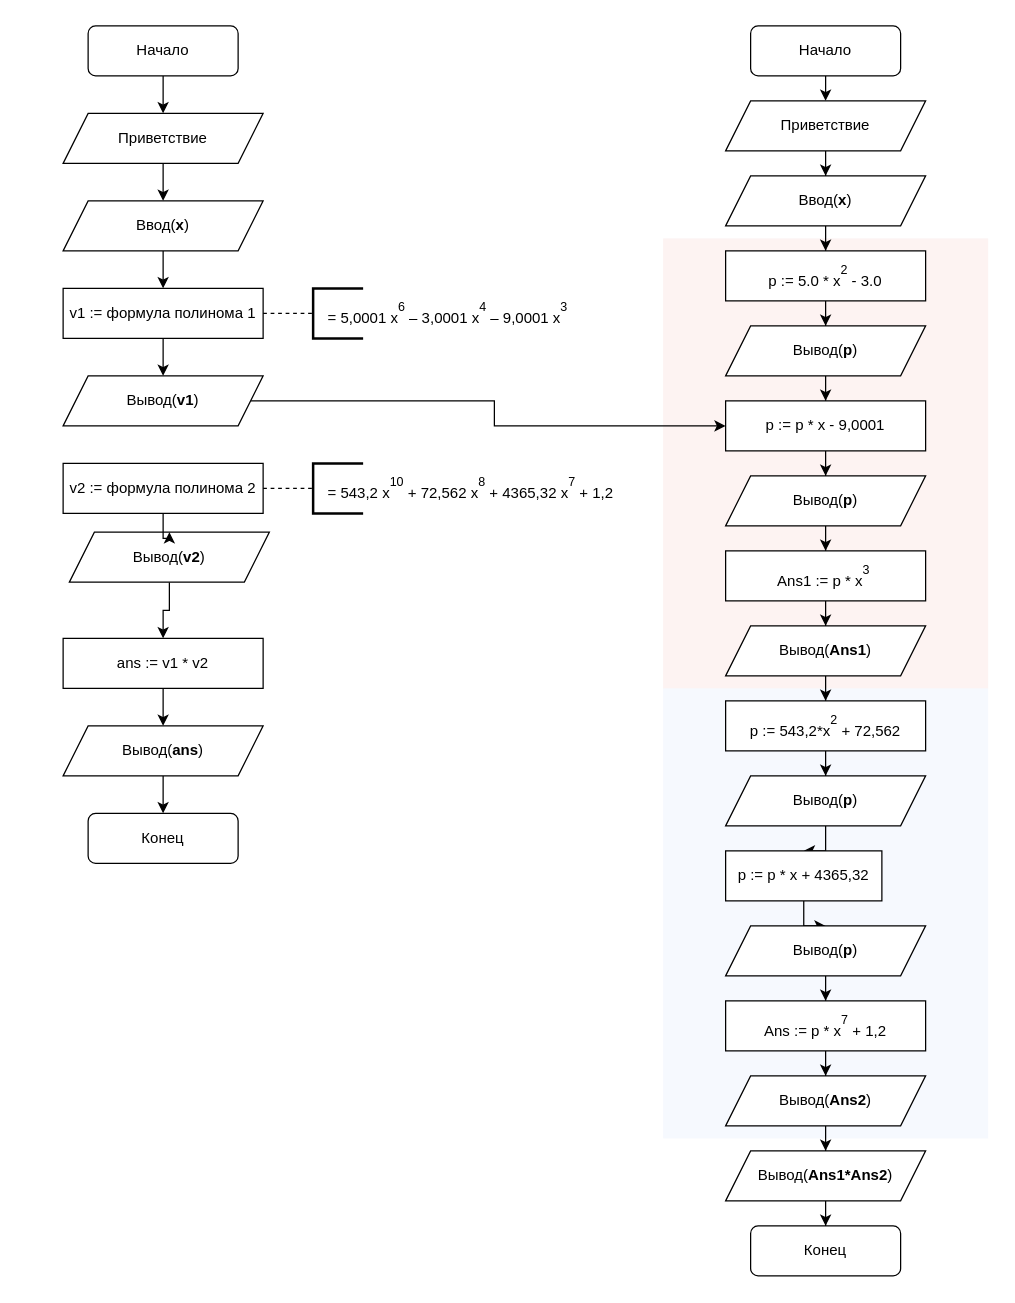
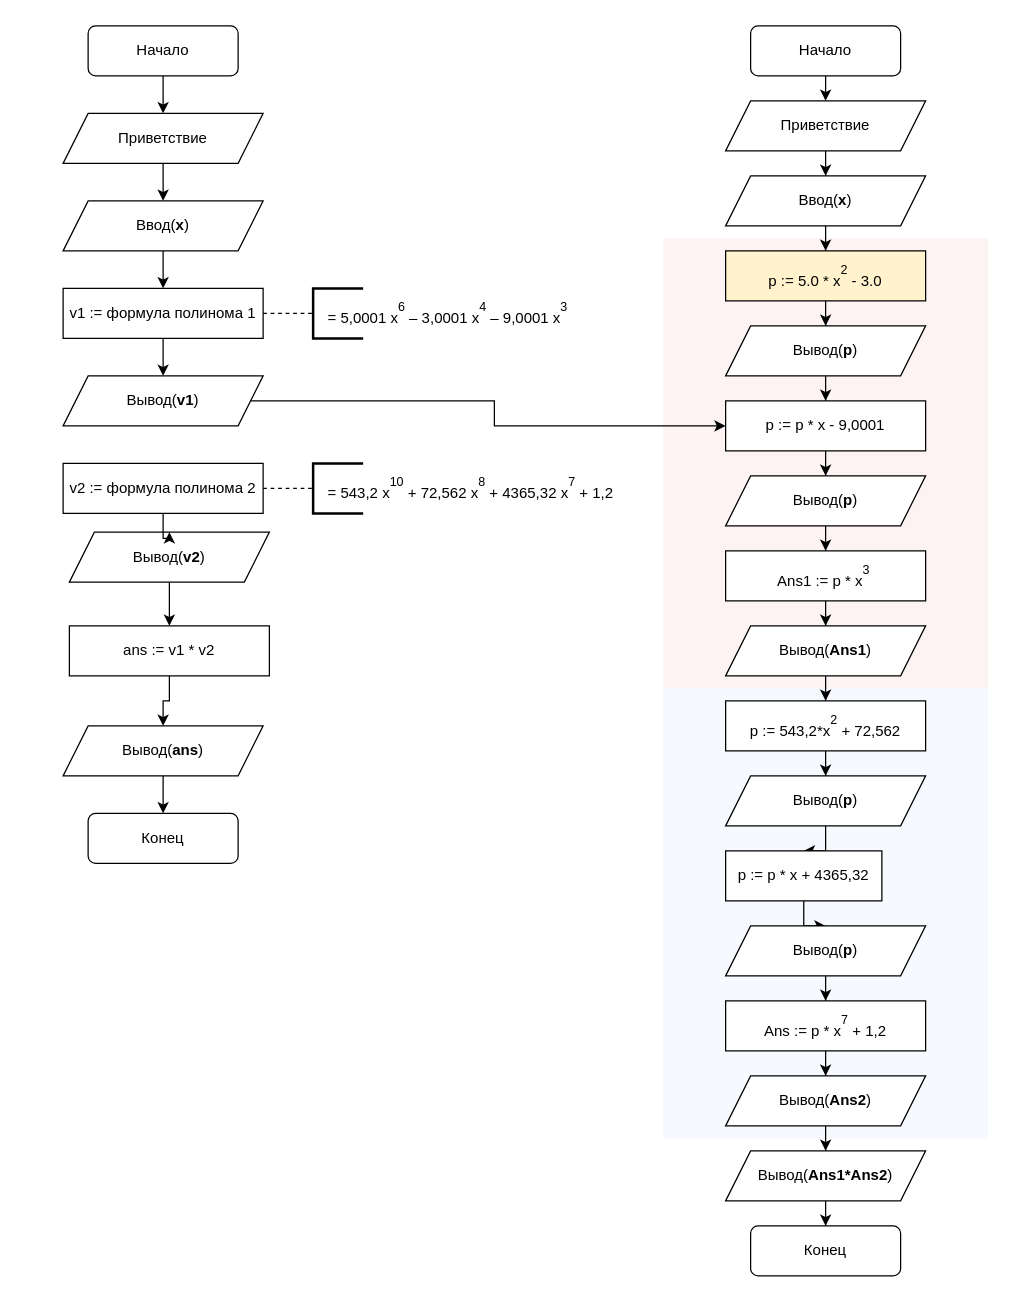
node "p := 5.0 * x2 - 3.0": fillcolor #ffffff -> #fff2cc
node "ans := v1 * v2": moved (163, 663) -> (169, 651)
